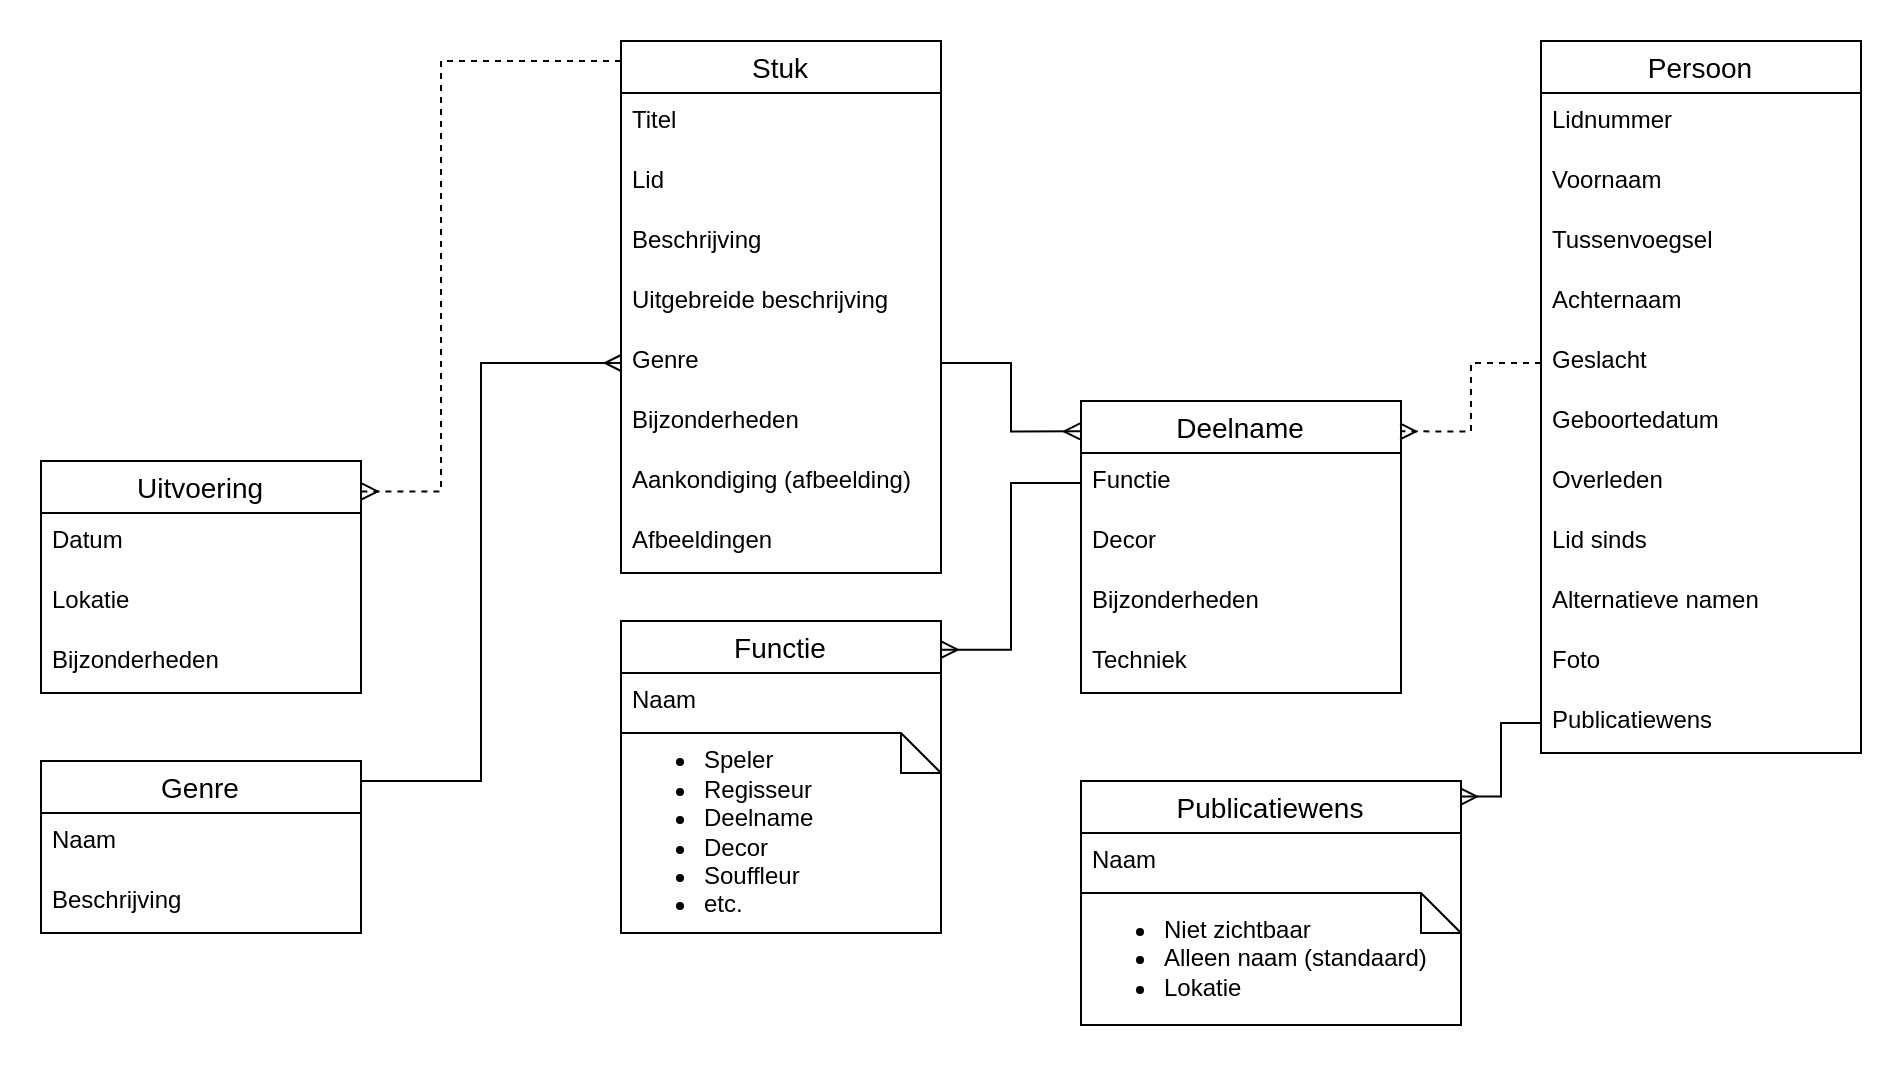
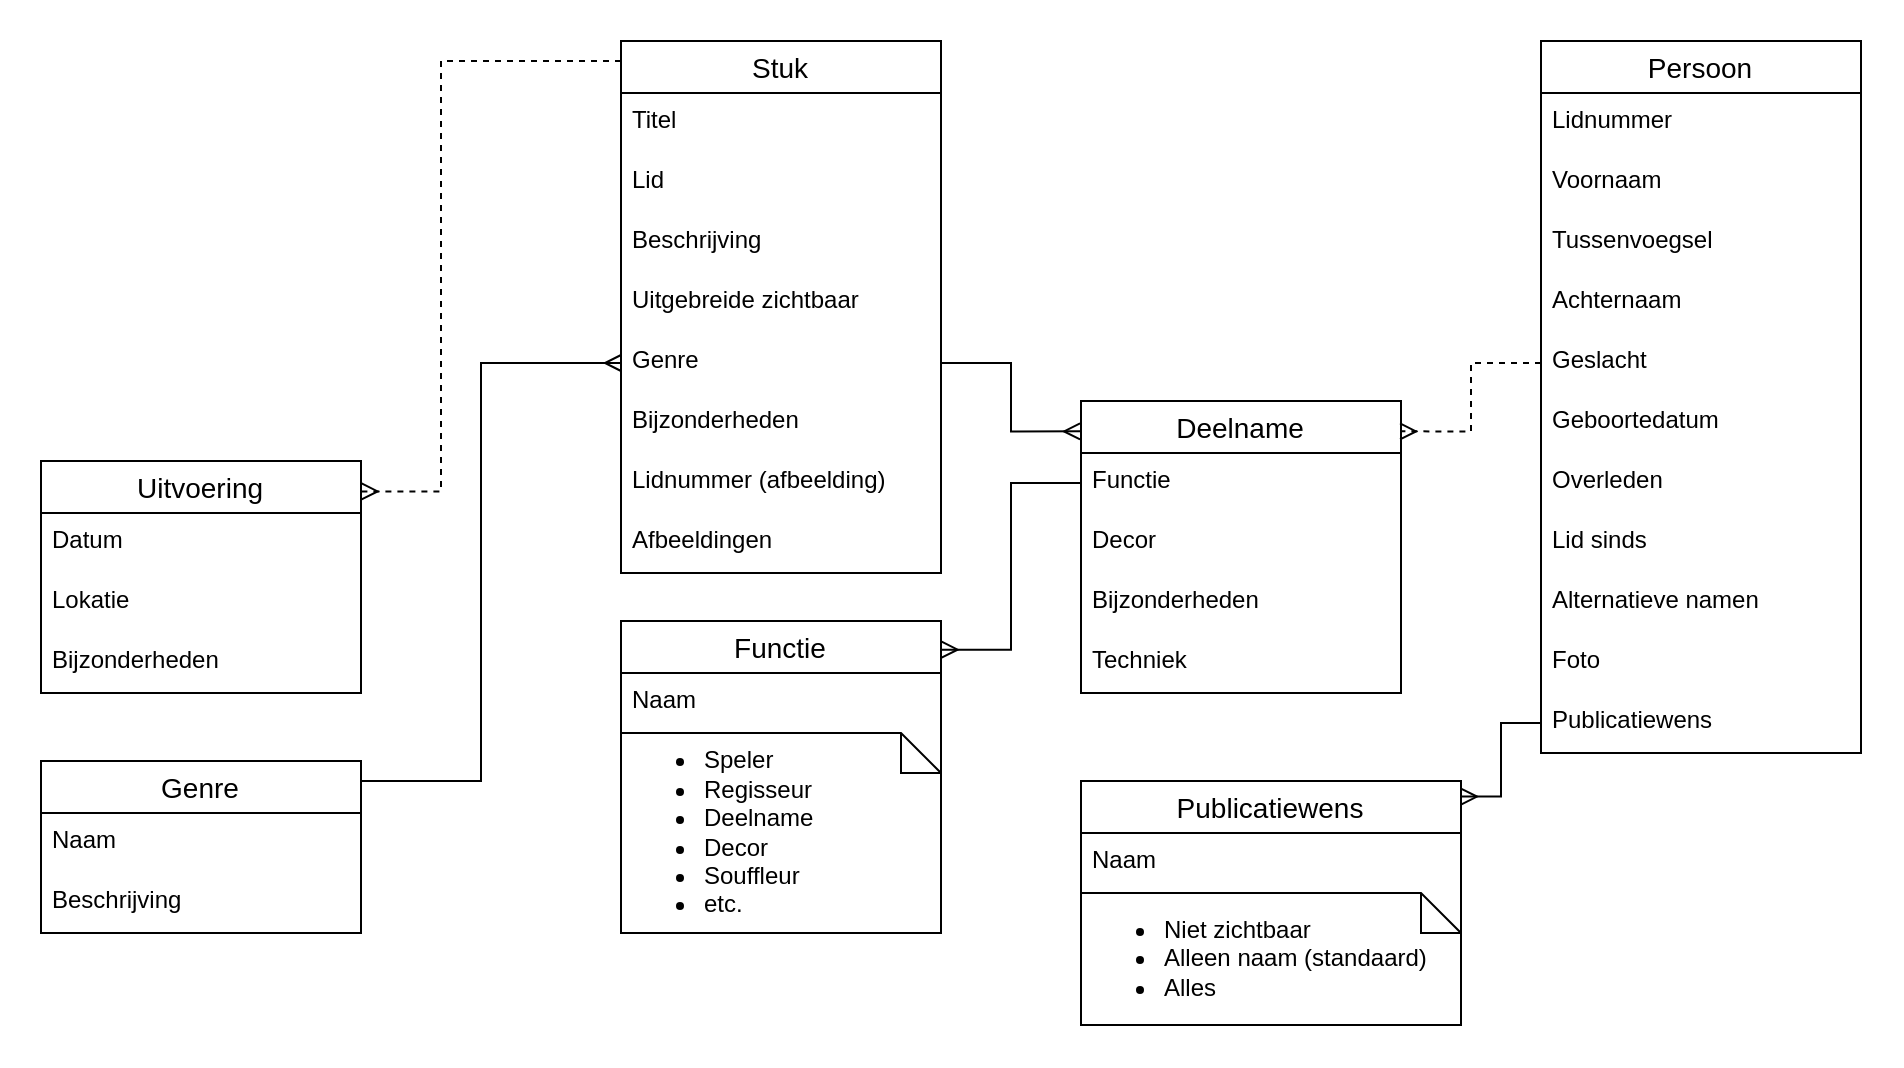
node "Uitgebreide beschrijving": label "Uitgebreide beschrijving" -> "Uitgebreide zichtbaar"
node "Aankondiging (afbeelding)": label "Aankondiging (afbeelding)" -> "Lidnummer (afbeelding)"
node "Niet zichtbaar Alleen naam (standaard) Lokatie": label "Niet zichtbaar Alleen naam (standaard) Lokatie" -> "Niet zichtbaar Alleen naam (standaard) Alles"
